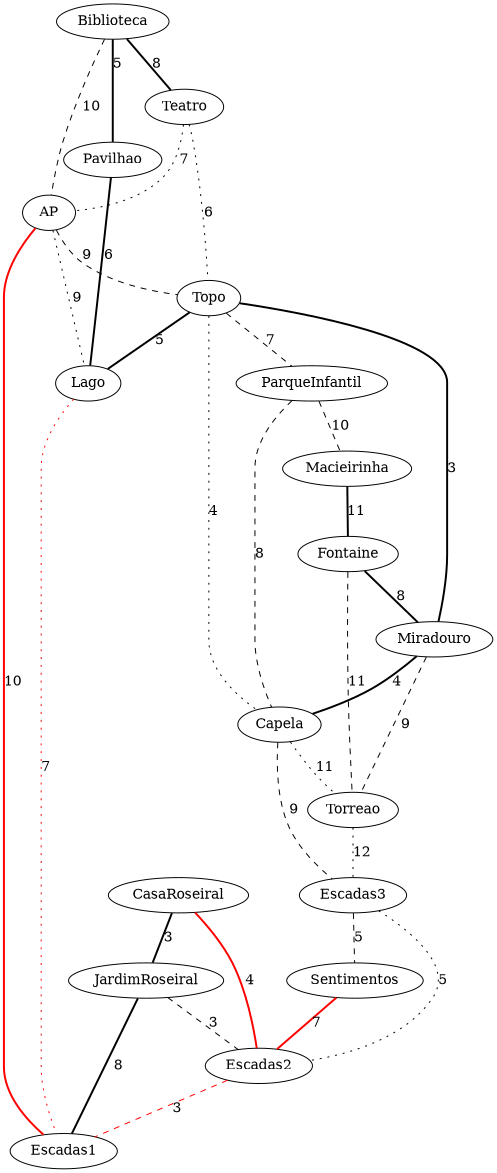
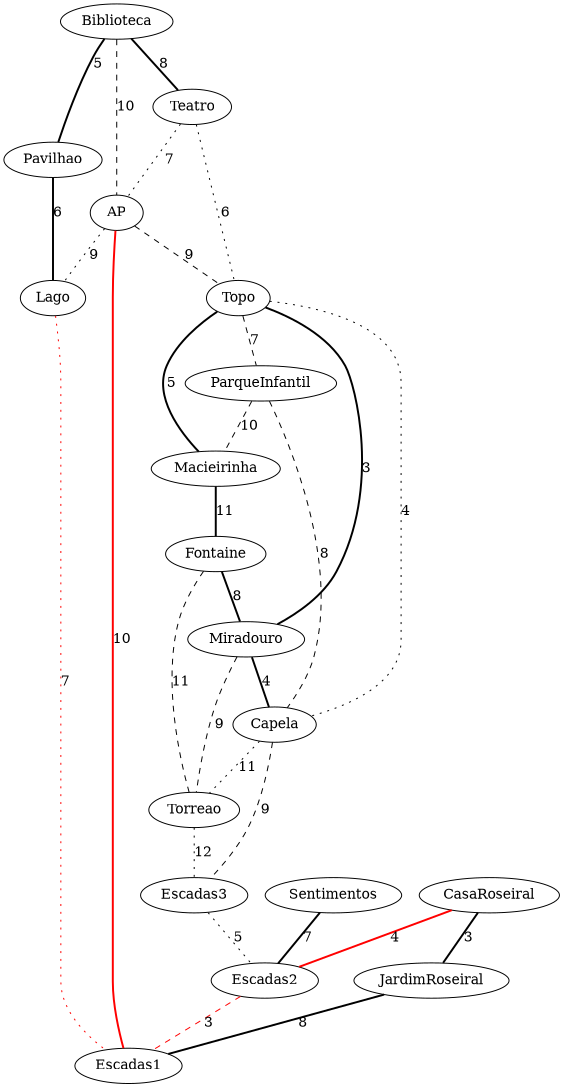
edge "Topo" -- "Lago": now "Topo" -- "Macieirinha"
edge "Escadas3" -- "Sentimentos": removed, label "5"
edge "Sentimentos" -- "Escadas2": color red -> black
edge "JardimRoseiral" -- "Escadas2": removed, label "3"
